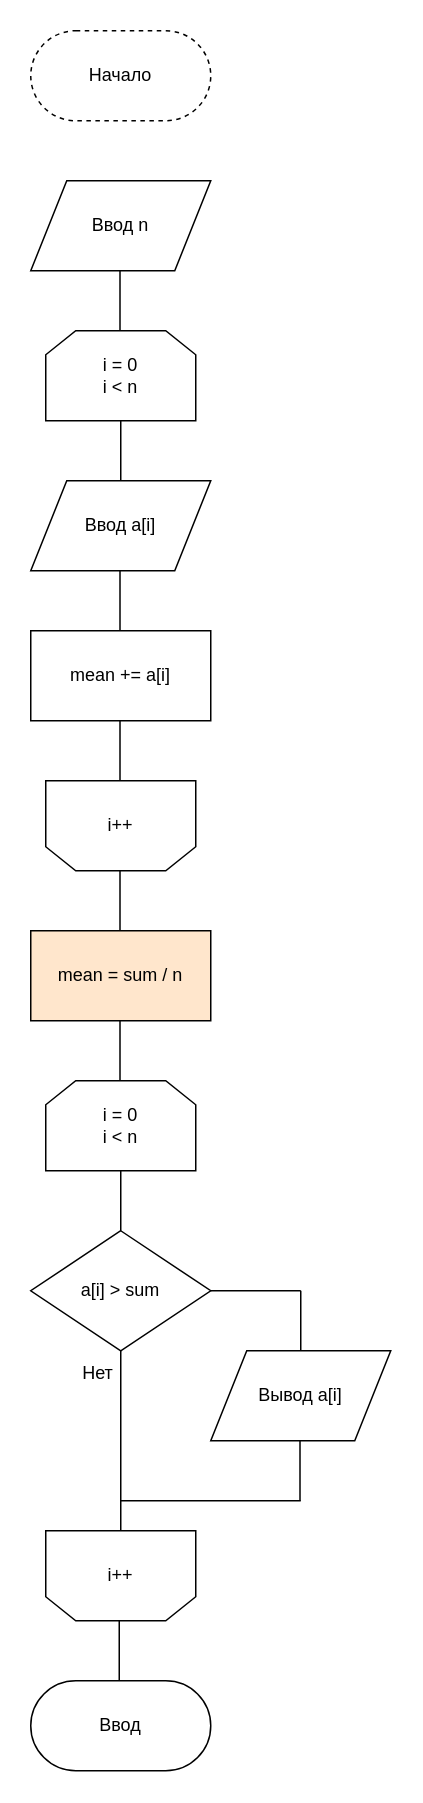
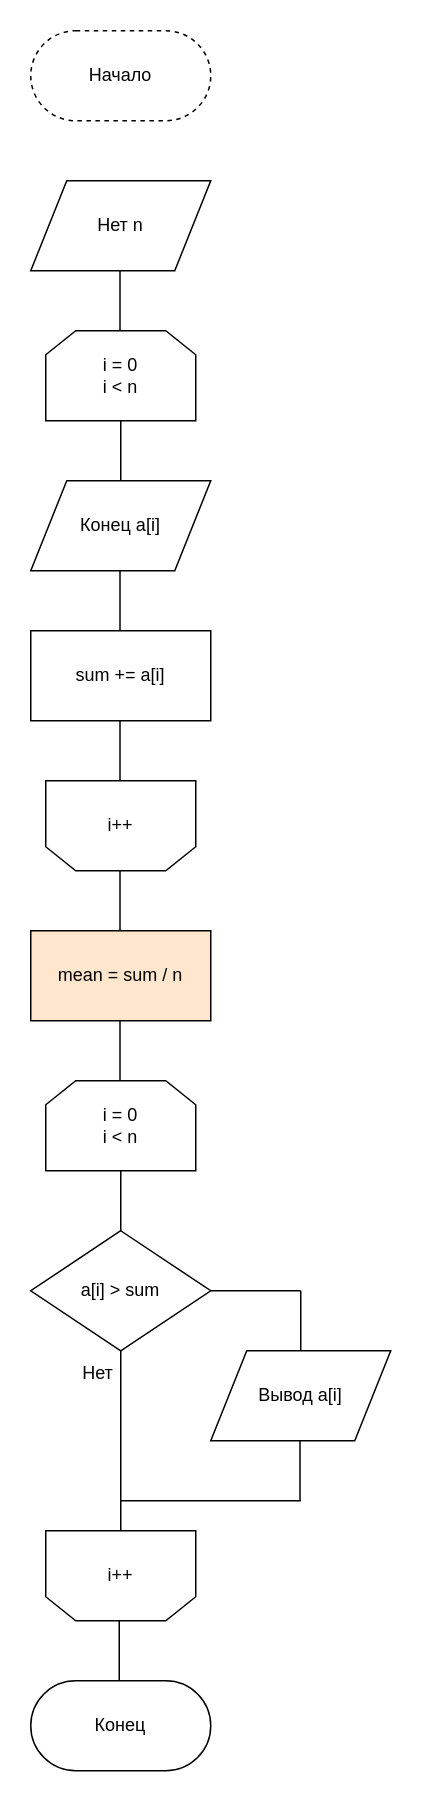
node "Ввод n": label "Ввод n" -> "Нет n"
node "Ввод a[i]": label "Ввод a[i]" -> "Конец a[i]"
node "mean += a[i]": label "mean += a[i]" -> "sum += a[i]"
node "Ввод": label "Ввод" -> "Конец"
